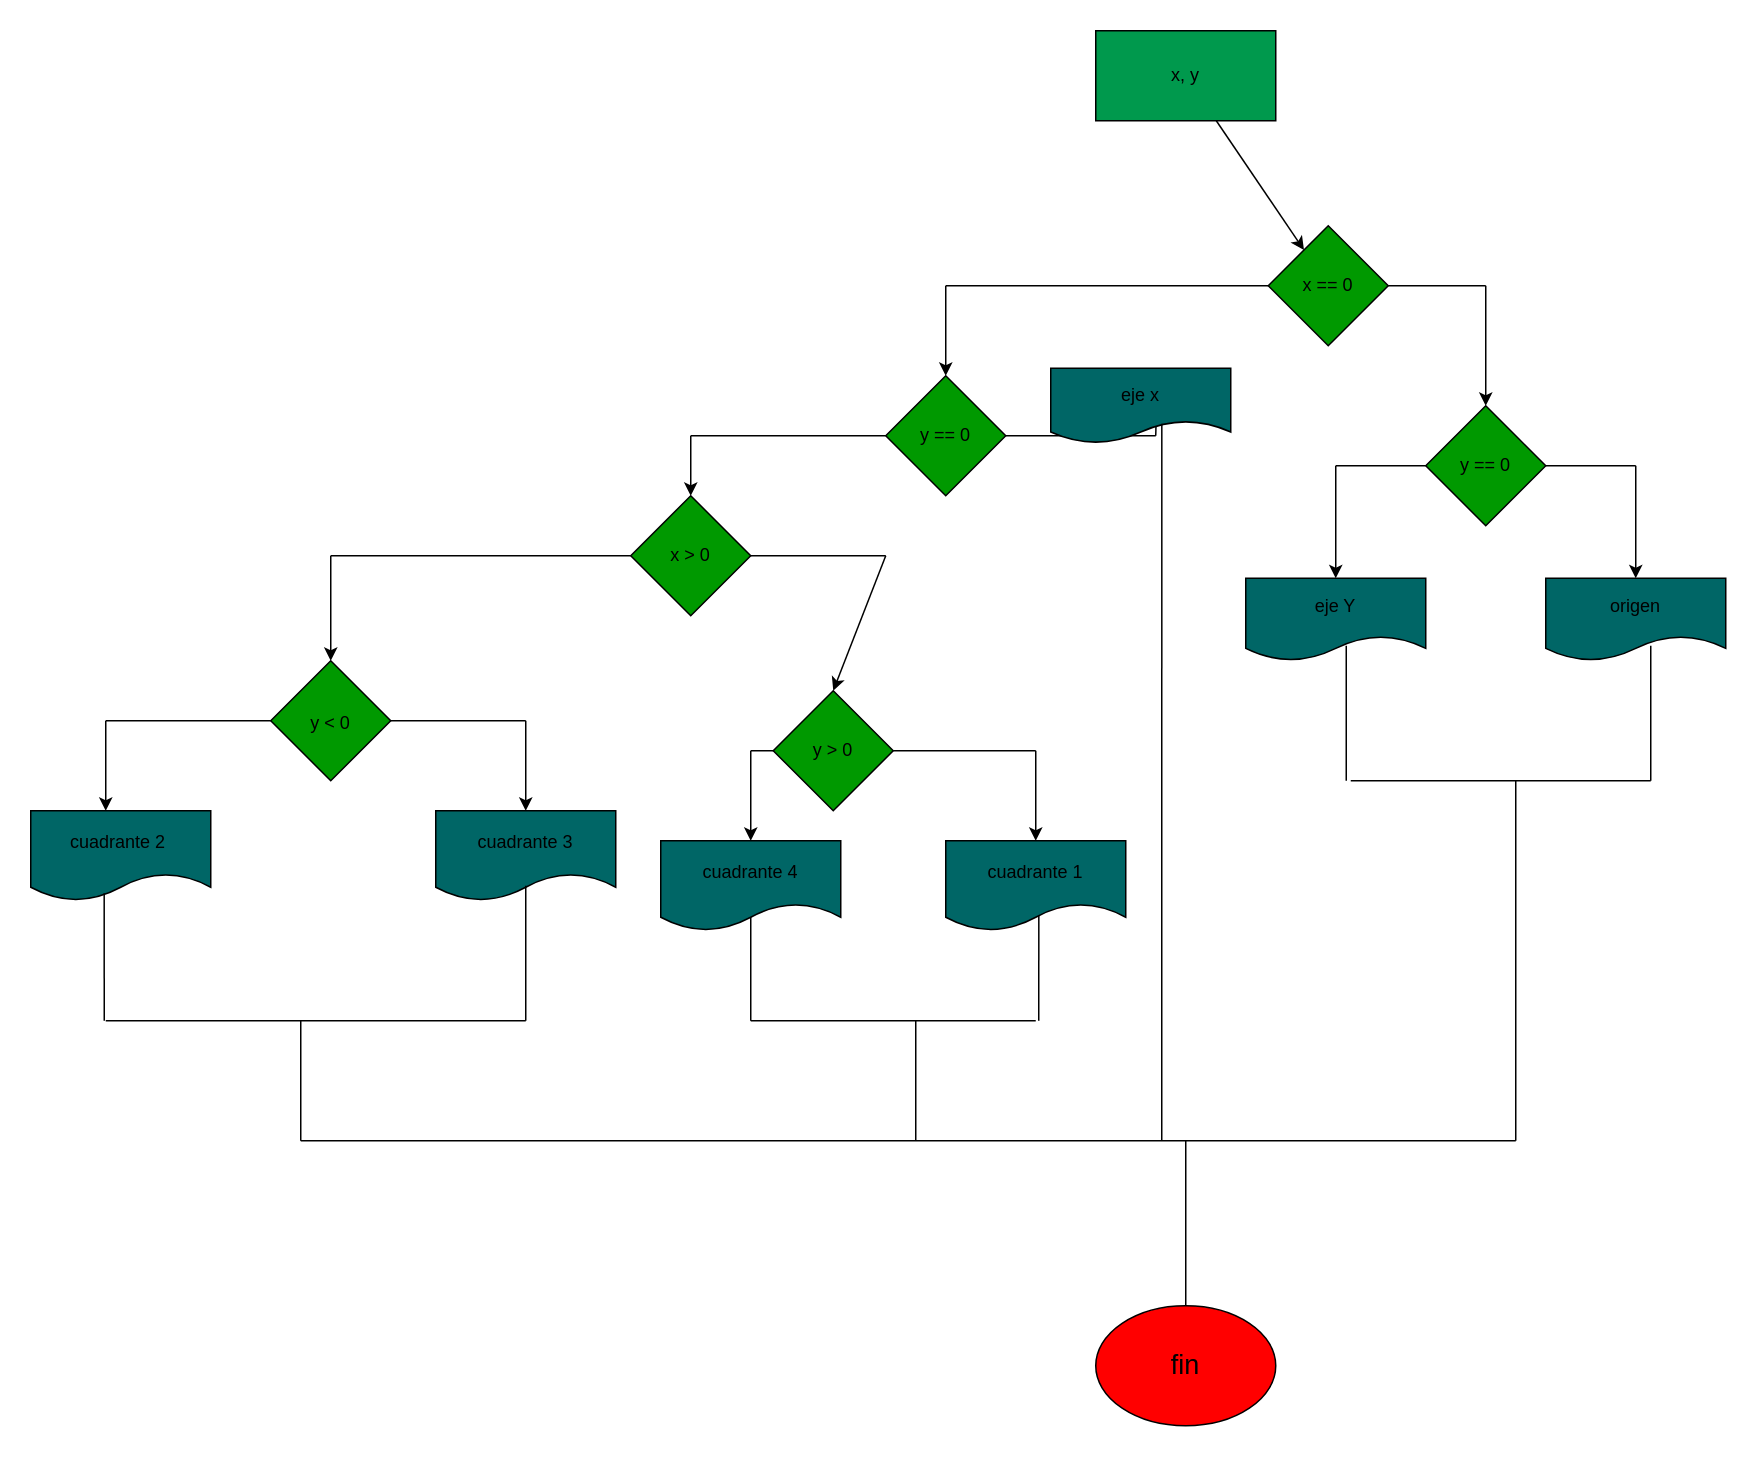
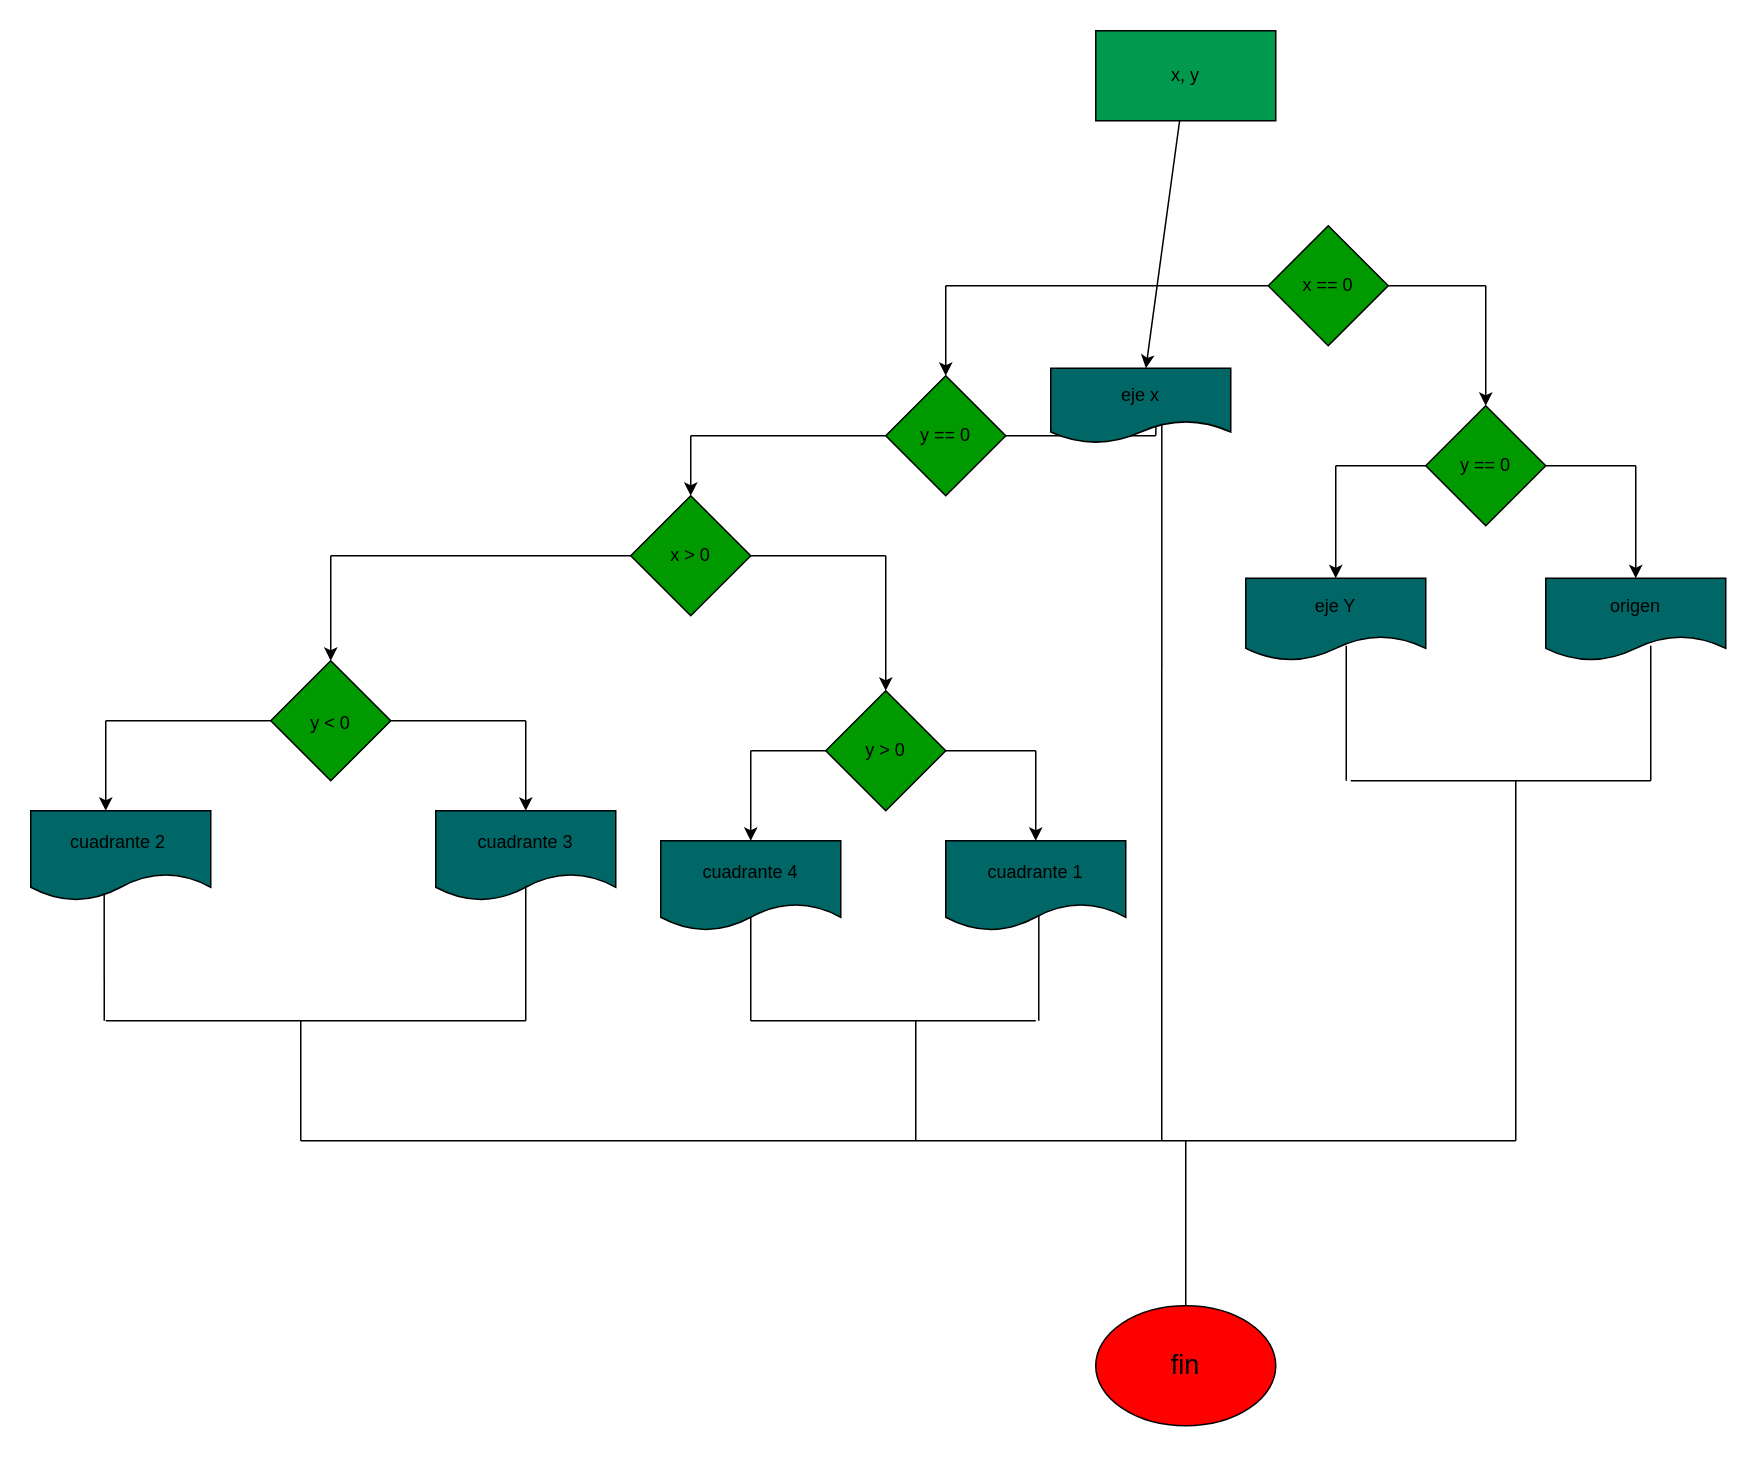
edge "x, y" -> "x == 0": now "x, y" -> "eje x"
node "y > 0": moved (833, 751) -> (886, 751)
